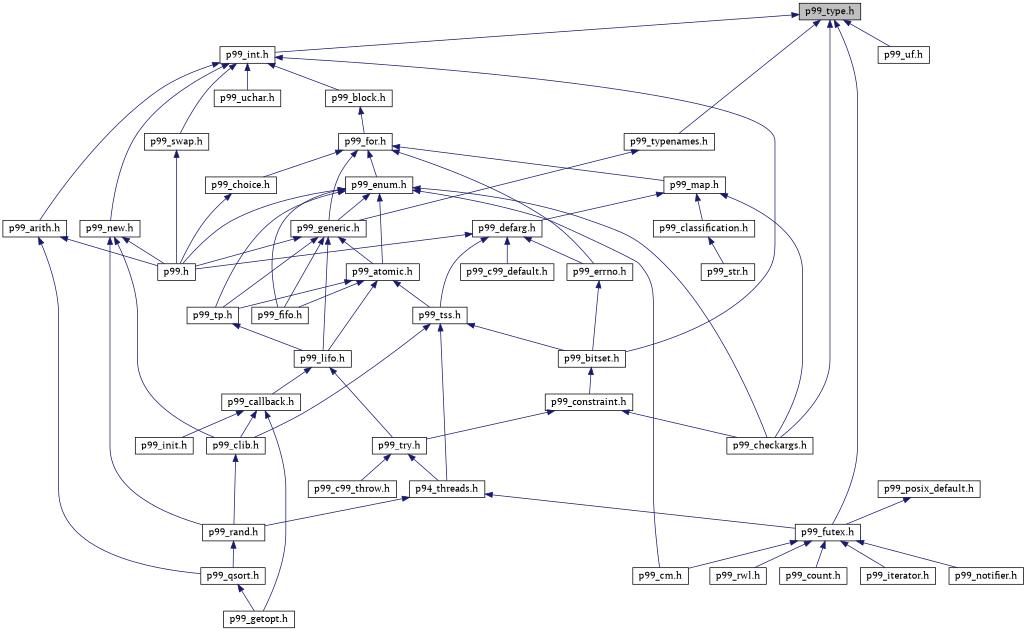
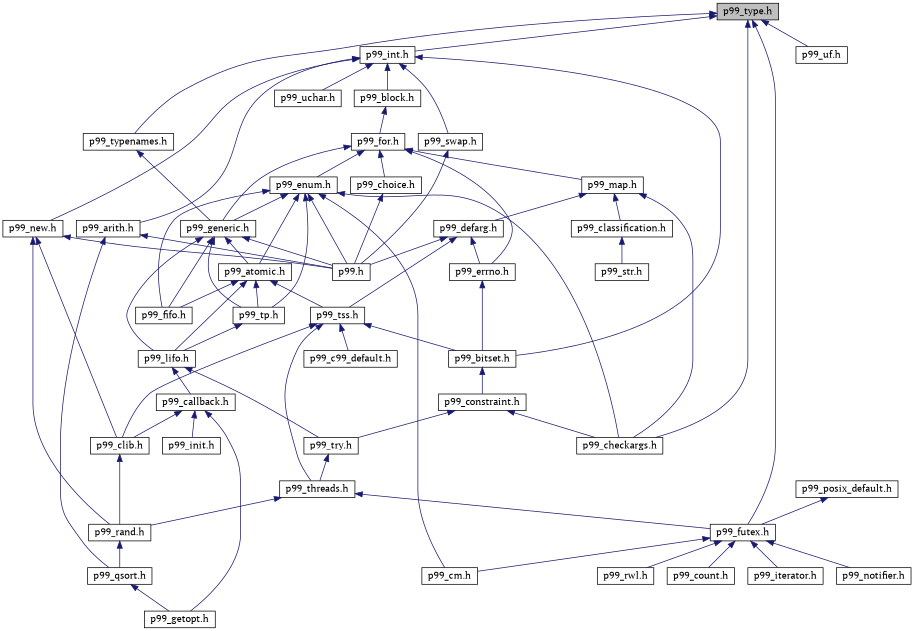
edge "p99_c99_default.h" -> "p99_defarg.h": now "p99_c99_default.h" -> "p99_tss.h"
node "p99_c99_throw.h": removed
node "p94_threads.h": label "p94_threads.h" -> "p99_threads.h"
